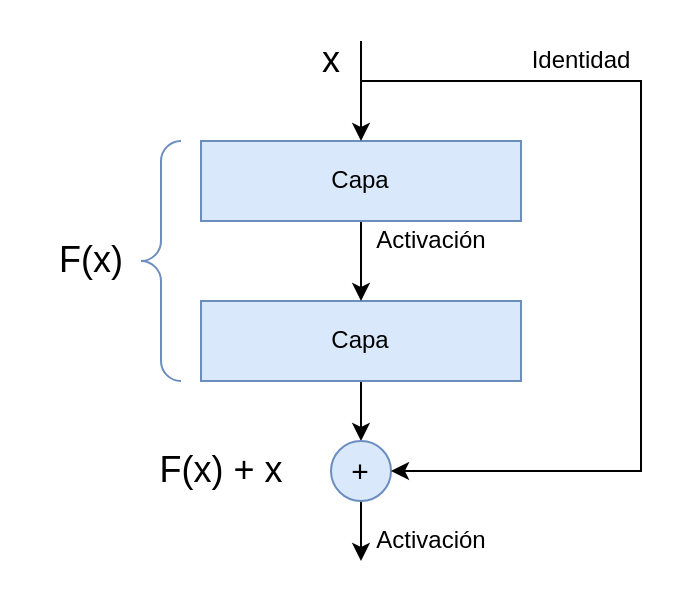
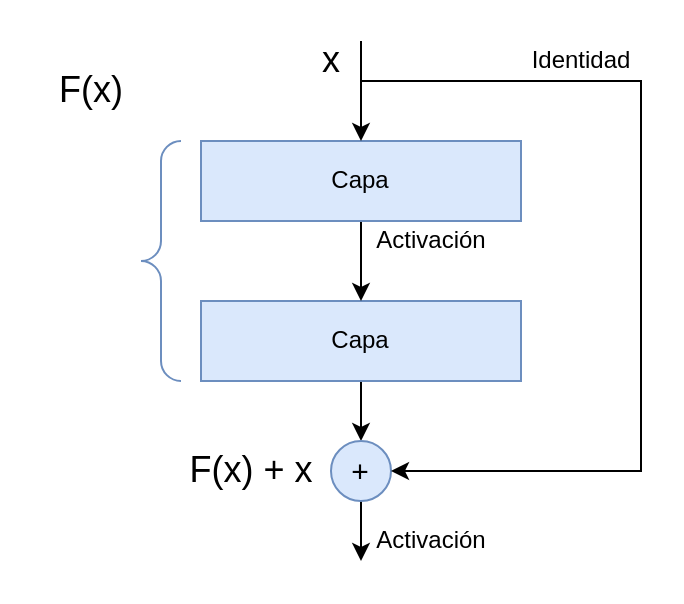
node "F(x)": moved (91, 261) -> (91, 91)
node "F(x) + x": moved (221, 471) -> (251, 471)
